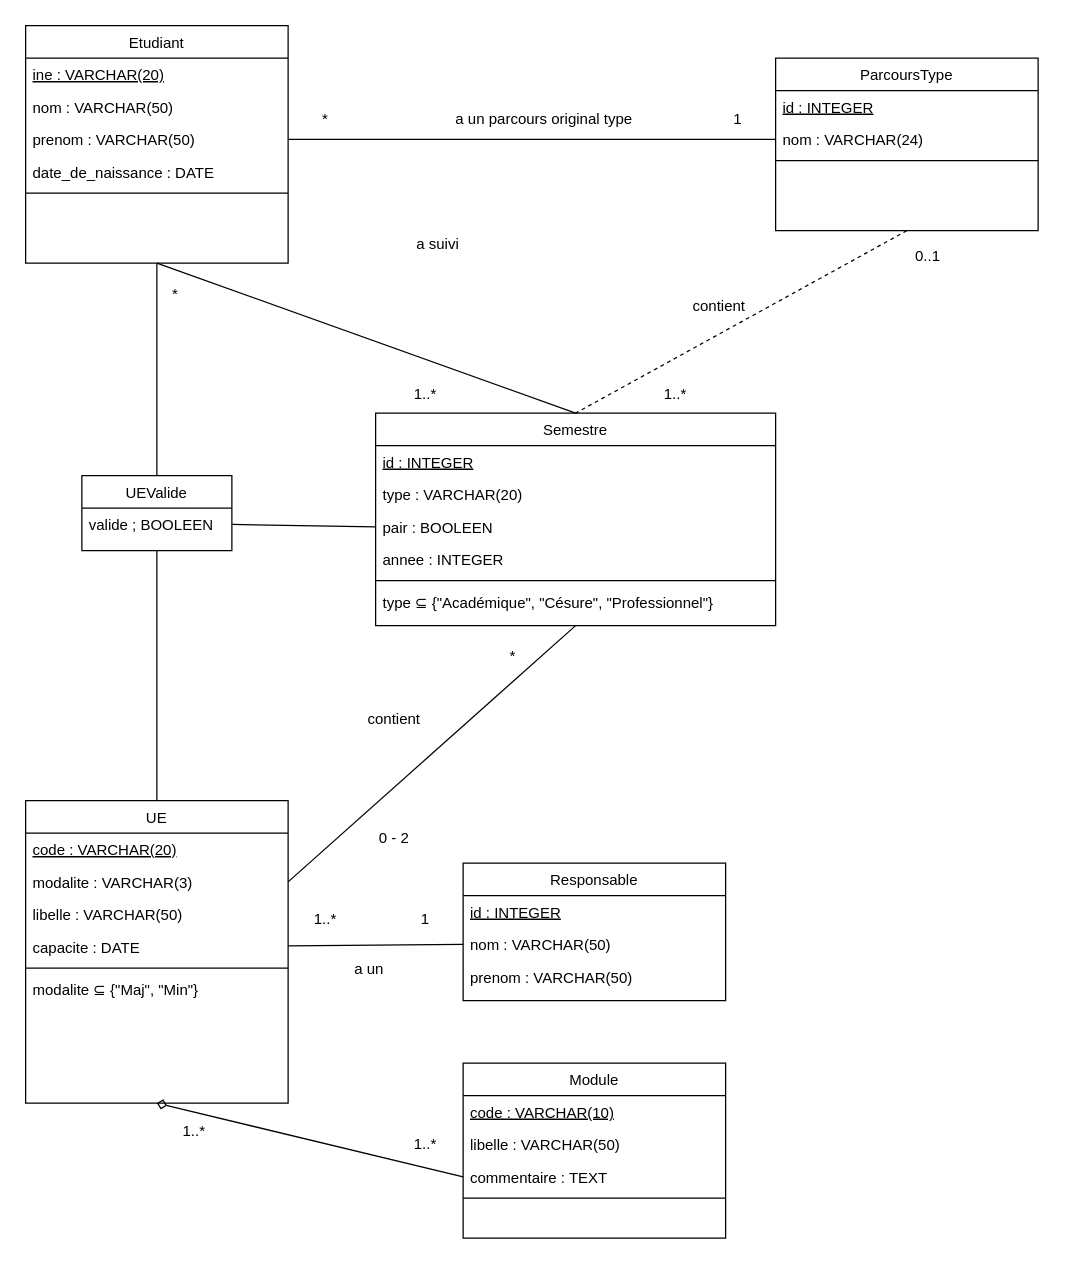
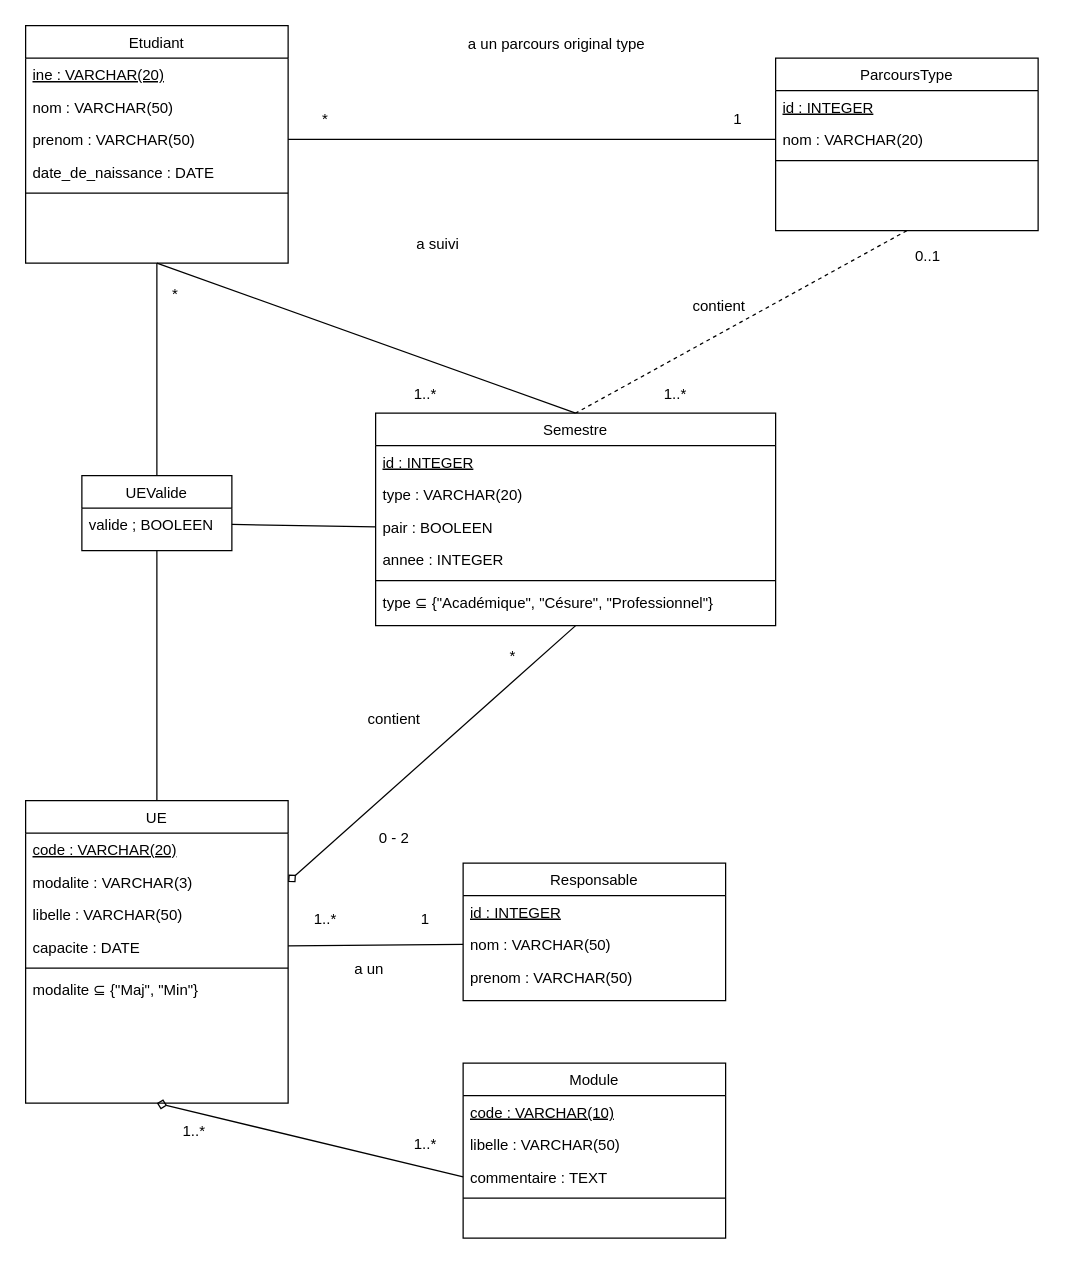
node "a un parcours original type": moved (544, 119) -> (557, 44)
node "nom : VARCHAR(24)": label "nom : VARCHAR(24)" -> "nom : VARCHAR(20)"
edge "Semestre" -- "modalite : VARCHAR(3)": arrowhead none -> diamond
